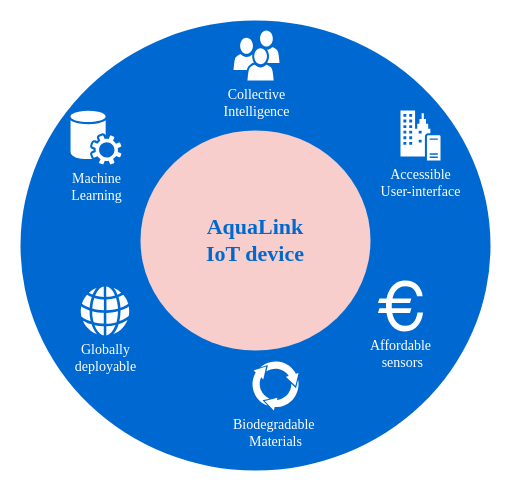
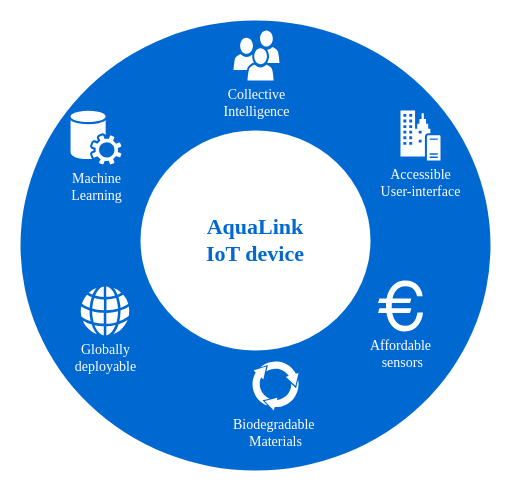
node "AquaLink IoT device": fillcolor #f8cecc -> #ffffff
